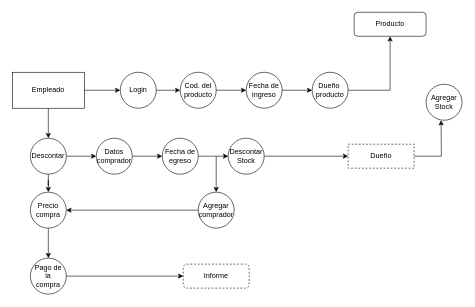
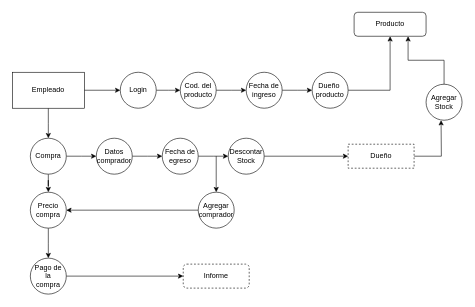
edge "Agregar Stock" -> "Producto": added
node "Descontar": label "Descontar" -> "Compra"
